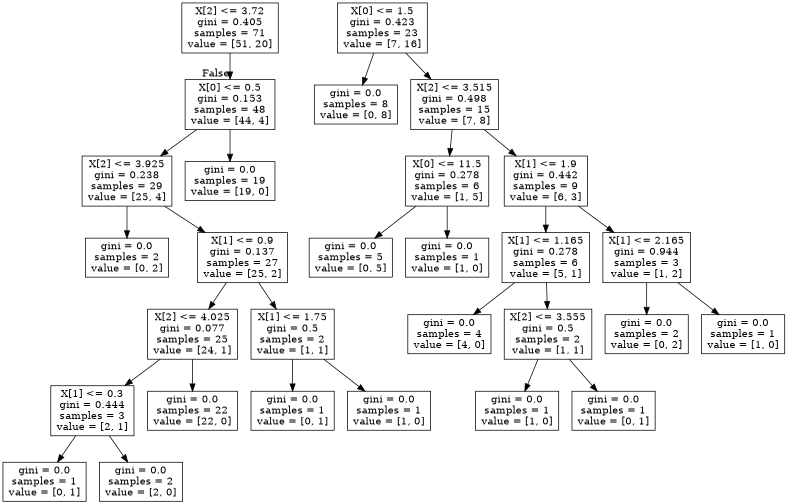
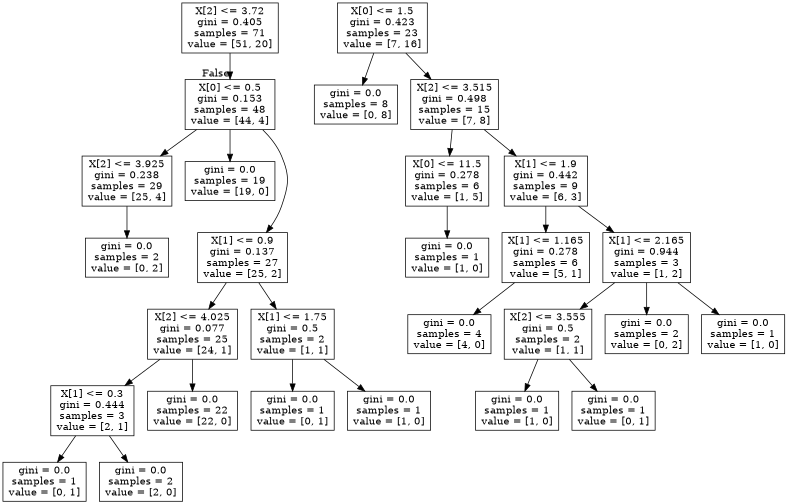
edge "X[2] <= 3.925 gini = 0.238 samples = 29 value = [25, 4]" -> "X[1] <= 0.9 gini = 0.137 samples = 27 value = [25, 2]": now "X[0] <= 0.5 gini = 0.153 samples = 48 value = [44, 4]" -> "X[1] <= 0.9 gini = 0.137 samples = 27 value = [25, 2]"
node "gini = 0.0 samples = 5 value = [0, 5]": removed
edge "X[1] <= 1.165 gini = 0.278 samples = 6 value = [5, 1]" -> "X[2] <= 3.555 gini = 0.5 samples = 2 value = [1, 1]": now "X[1] <= 2.165 gini = 0.944 samples = 3 value = [1, 2]" -> "X[2] <= 3.555 gini = 0.5 samples = 2 value = [1, 1]"
